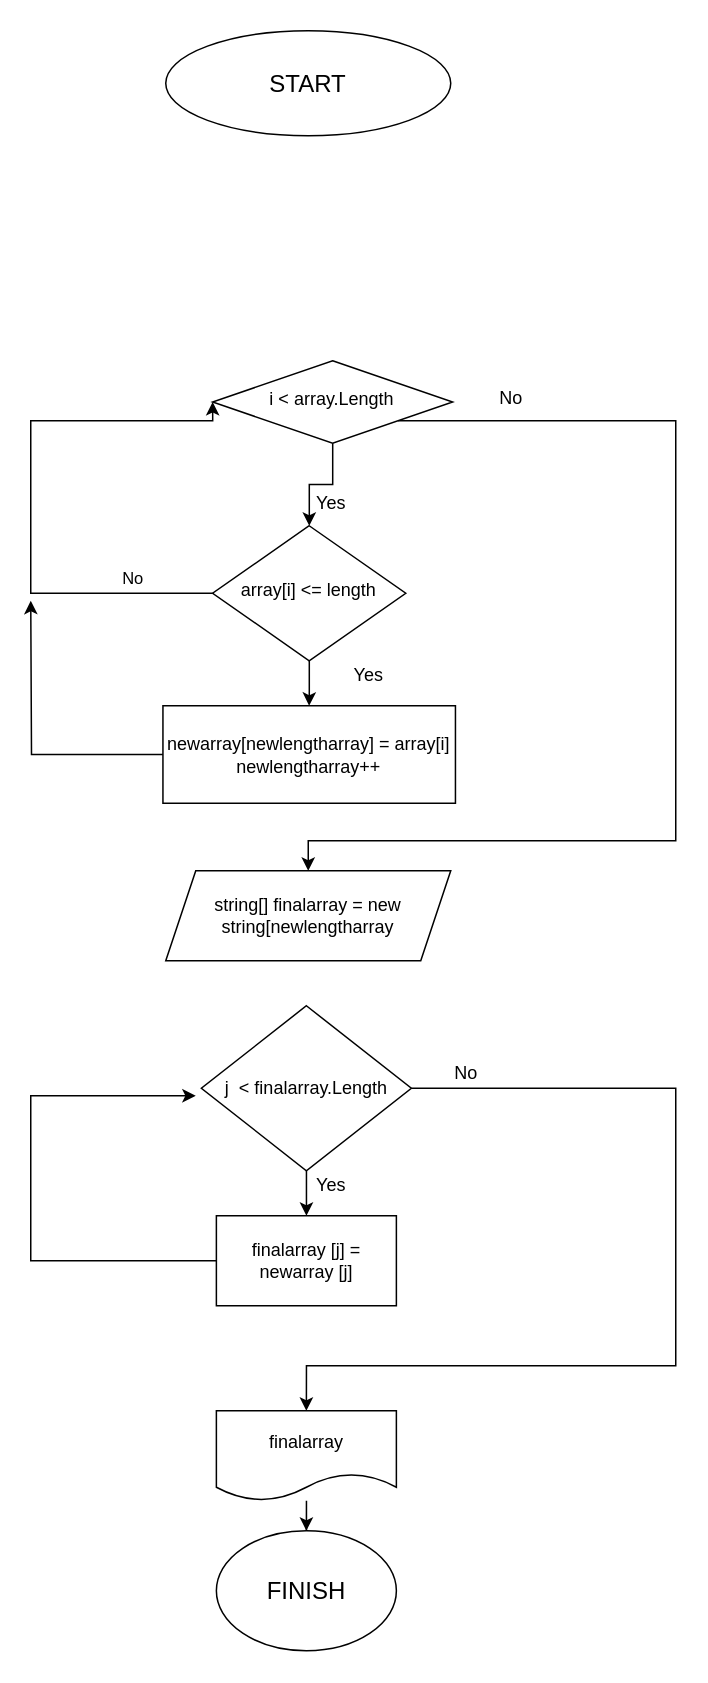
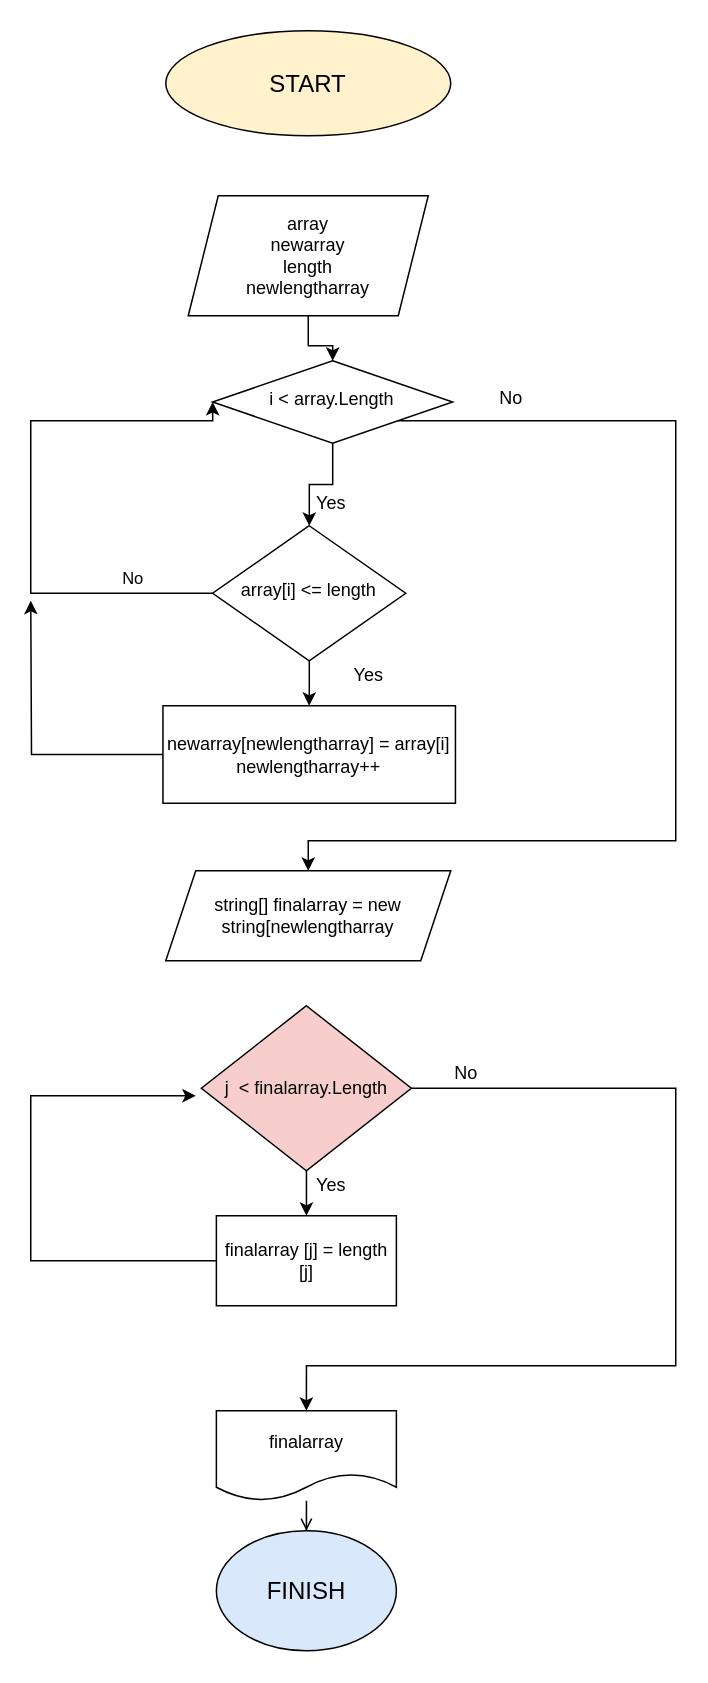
node "START": fillcolor #ffffff -> #fff2cc
node "array newarray length newlengtharray": added
edge "array newarray length newlengtharray" -> "i < array.Length": added
node "j < finalarray.Length": fillcolor #ffffff -> #f8cecc
node "finalarray [j] = newarray [j]": label "finalarray [j] = newarray [j]" -> "finalarray [j] = length [j]"
edge "finalarray" -> "FINISH": arrowhead classic -> open
node "FINISH": fillcolor #ffffff -> #dae8fc
